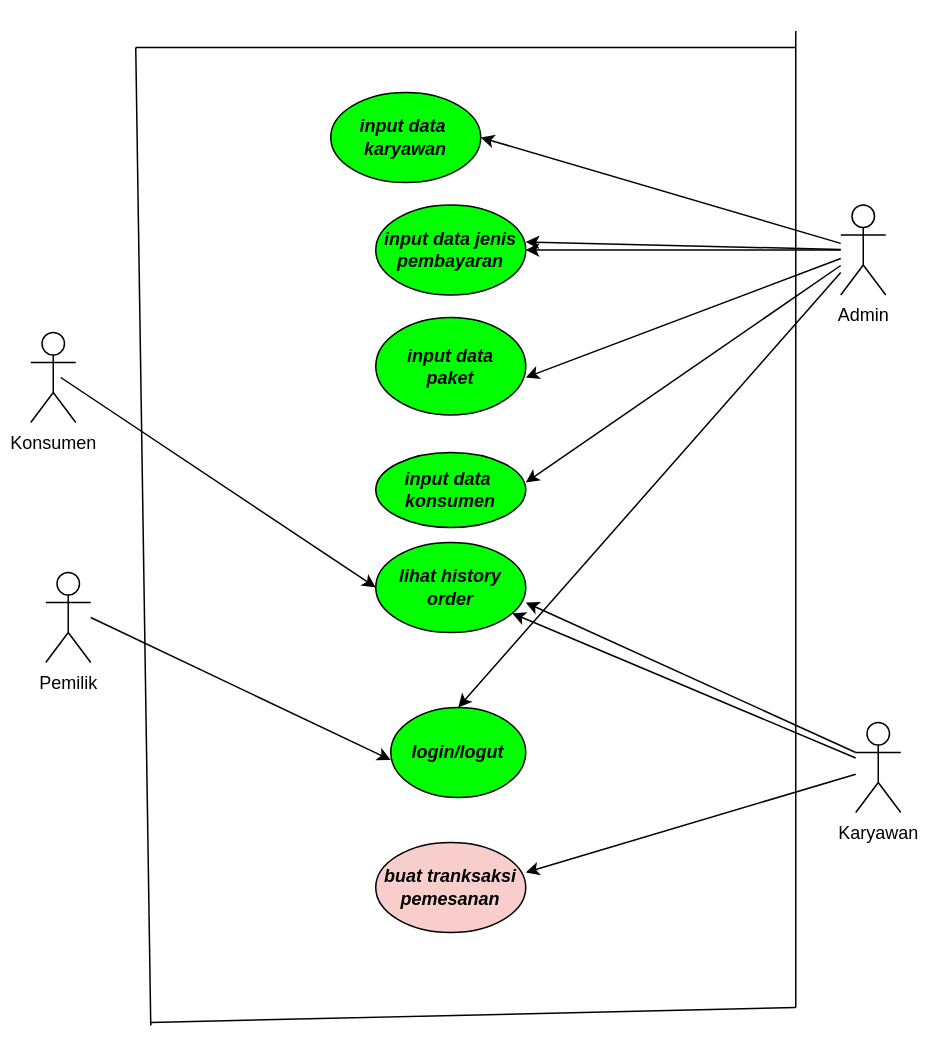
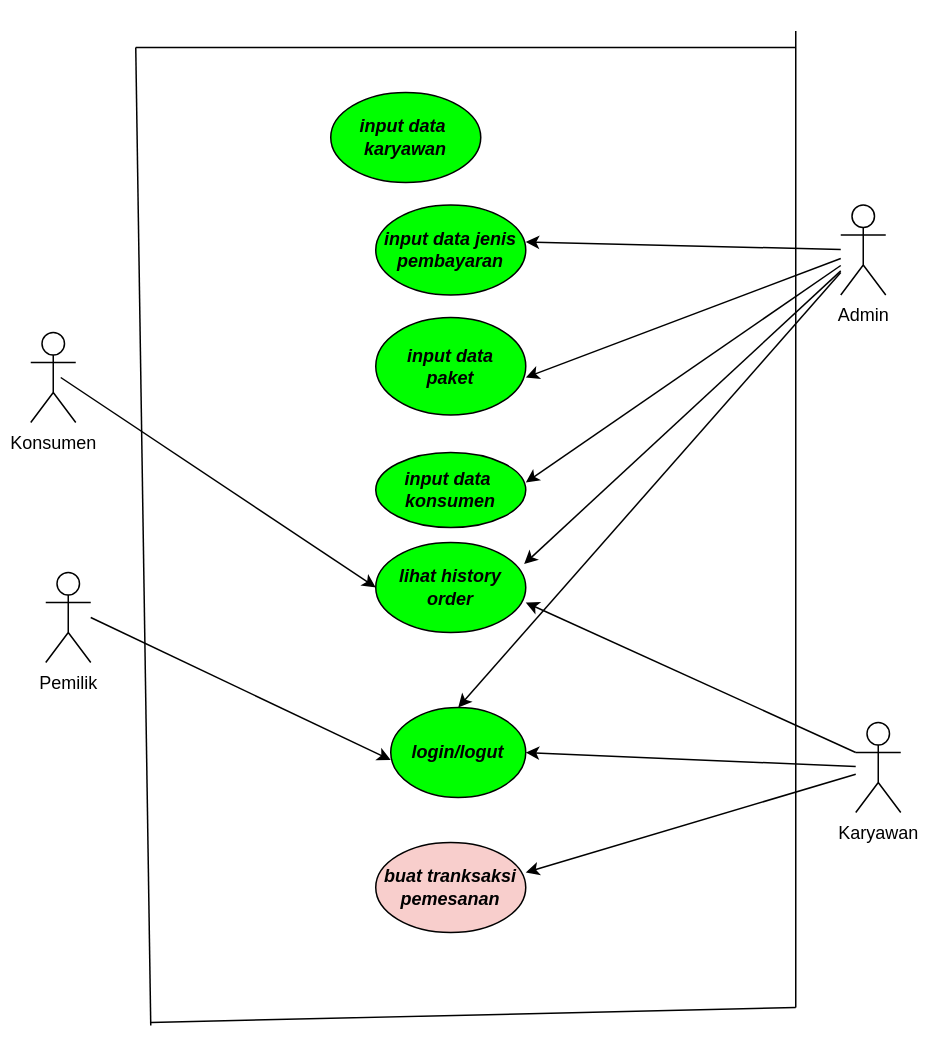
edge "Admin" -> "input data karyawan": removed
edge "Admin" -> "input data jenis pembayaran": now "Admin" -> "lihat history order"
edge "Karyawan" -> "lihat history order": now "Karyawan" -> "login/logut"
